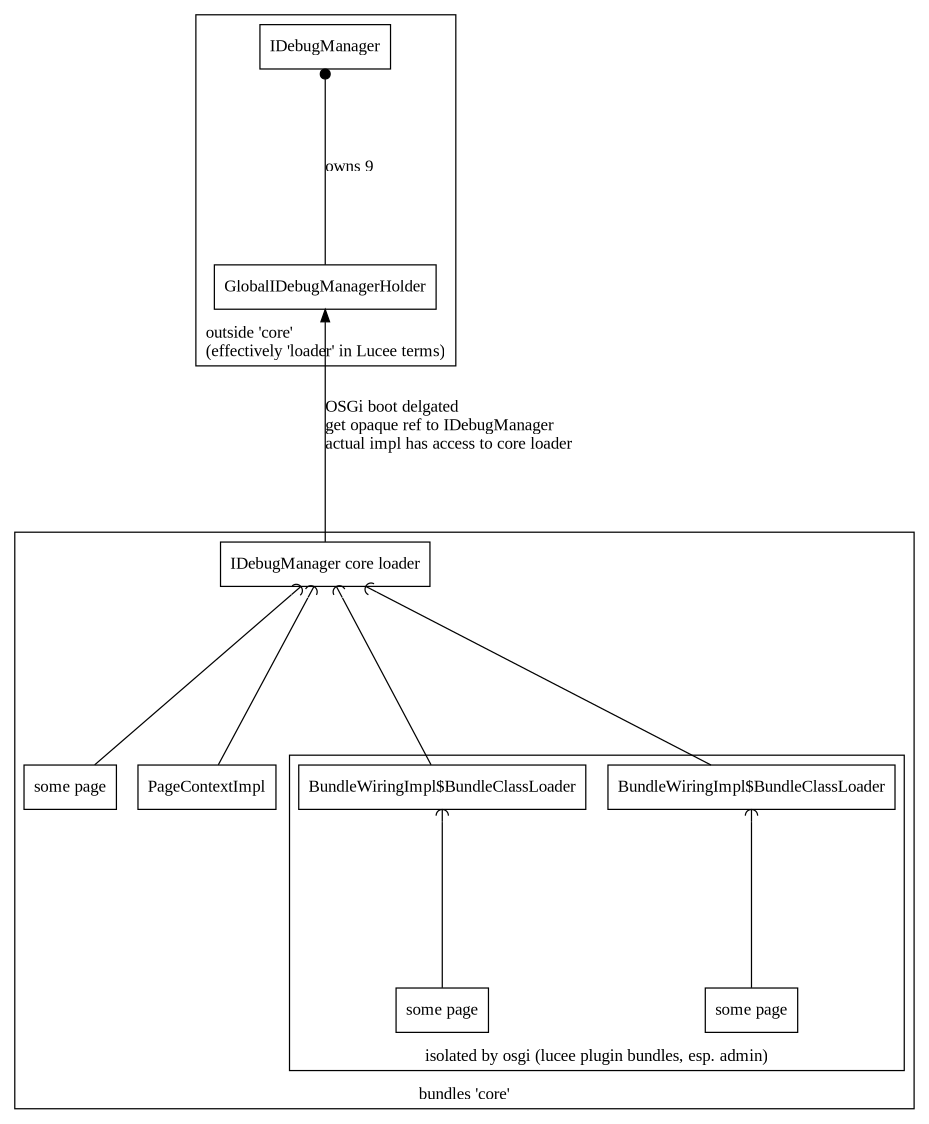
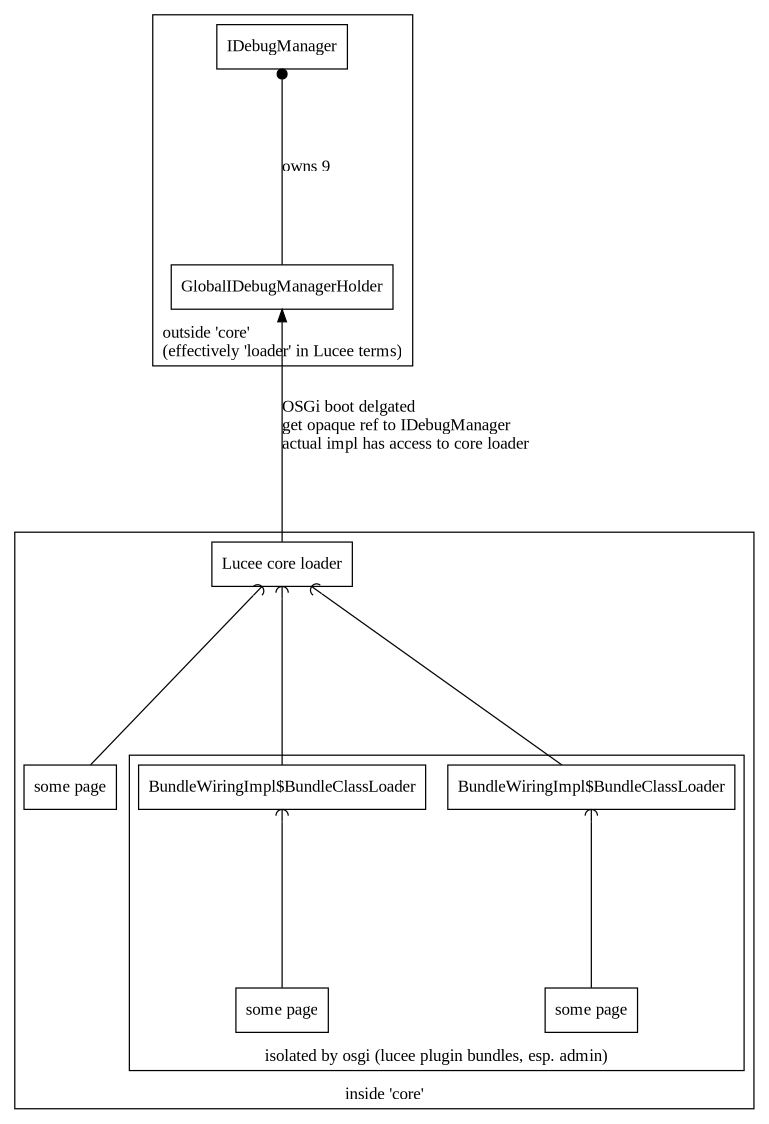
node "IDebugManager core loader": label "IDebugManager core loader" -> "Lucee core loader"
node "PageContextImpl": removed
cluster "bundles 'core'": label "bundles 'core'" -> "inside 'core'"
